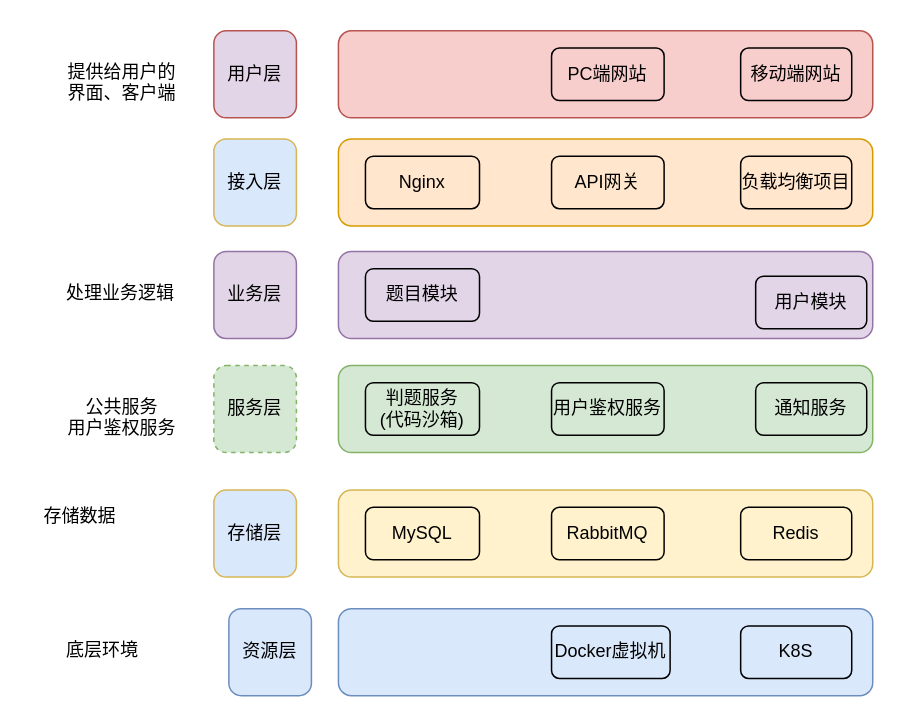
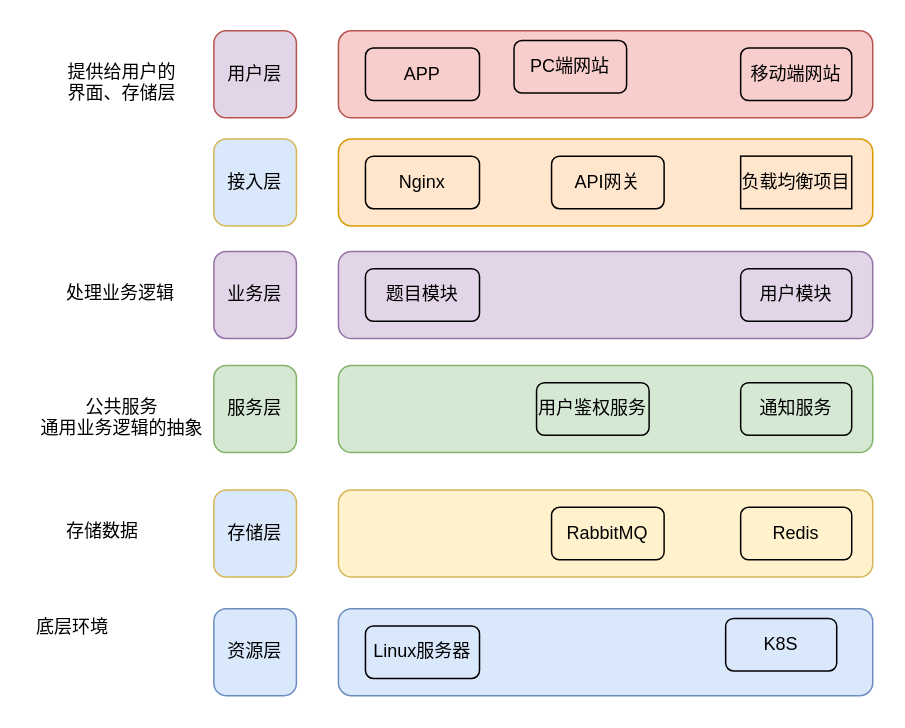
node "APP": added
node "PC端网站": moved (608, 74) -> (570, 67)
node "提供给用户的 界面、客户端": label "提供给用户的 界面、客户端" -> "提供给用户的 界面、存储层"
node "负载均衡项目": shape rounded rectangle -> rectangle
node "用户模块": moved (811, 302) -> (796, 295)
node "服务层": style dashed -> solid
node "判题服务 (代码沙箱)": removed
node "用户鉴权服务": moved (608, 409) -> (593, 409)
node "通知服务": moved (811, 409) -> (796, 409)
node "公共服务 用户鉴权服务": label "公共服务 用户鉴权服务" -> "公共服务 通用业务逻辑的抽象"
node "存储数据": moved (116, 523) -> (139, 538)
node "MySQL": removed
node "资源层": moved (270, 652) -> (255, 652)
node "Linux服务器": added
node "Docker虚拟机": removed
node "K8S": moved (796, 652) -> (781, 644)
node "底层环境": moved (139, 656) -> (109, 634)
